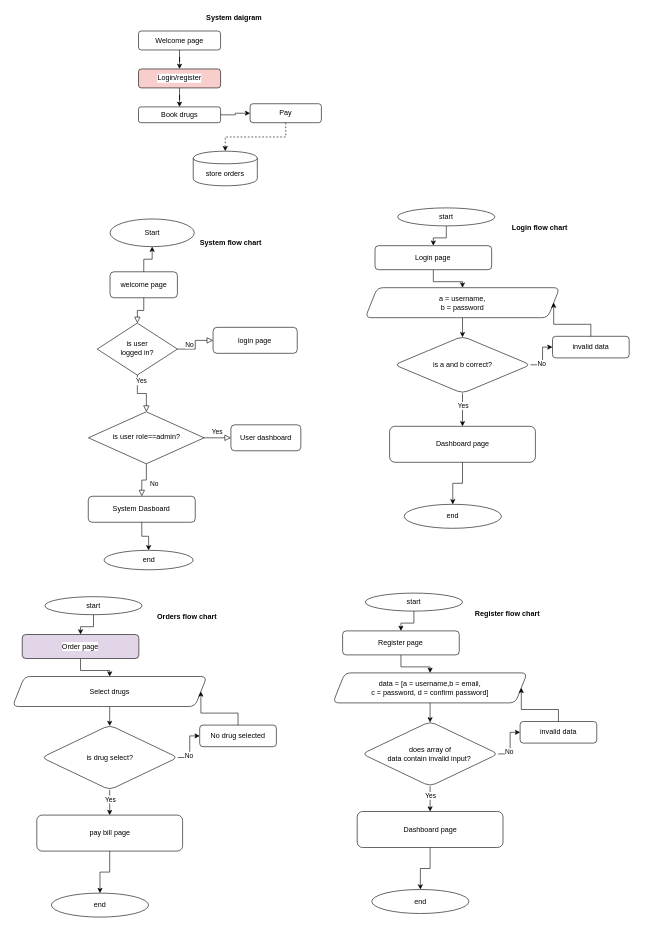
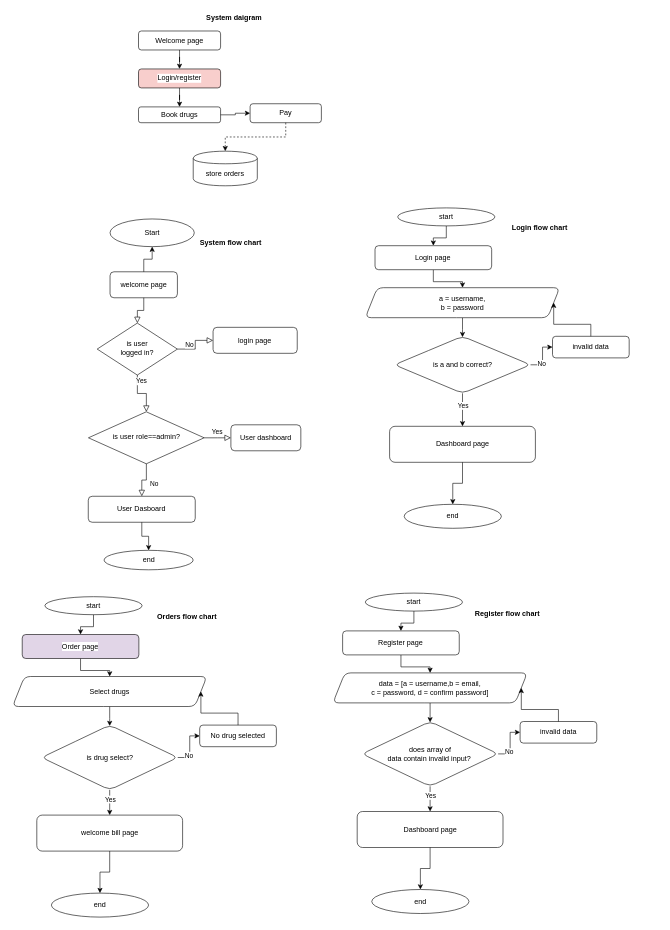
node "System Dasboard": label "System Dasboard" -> "User Dasboard"
node "pay bill page": label "pay bill page" -> "welcome bill page"
